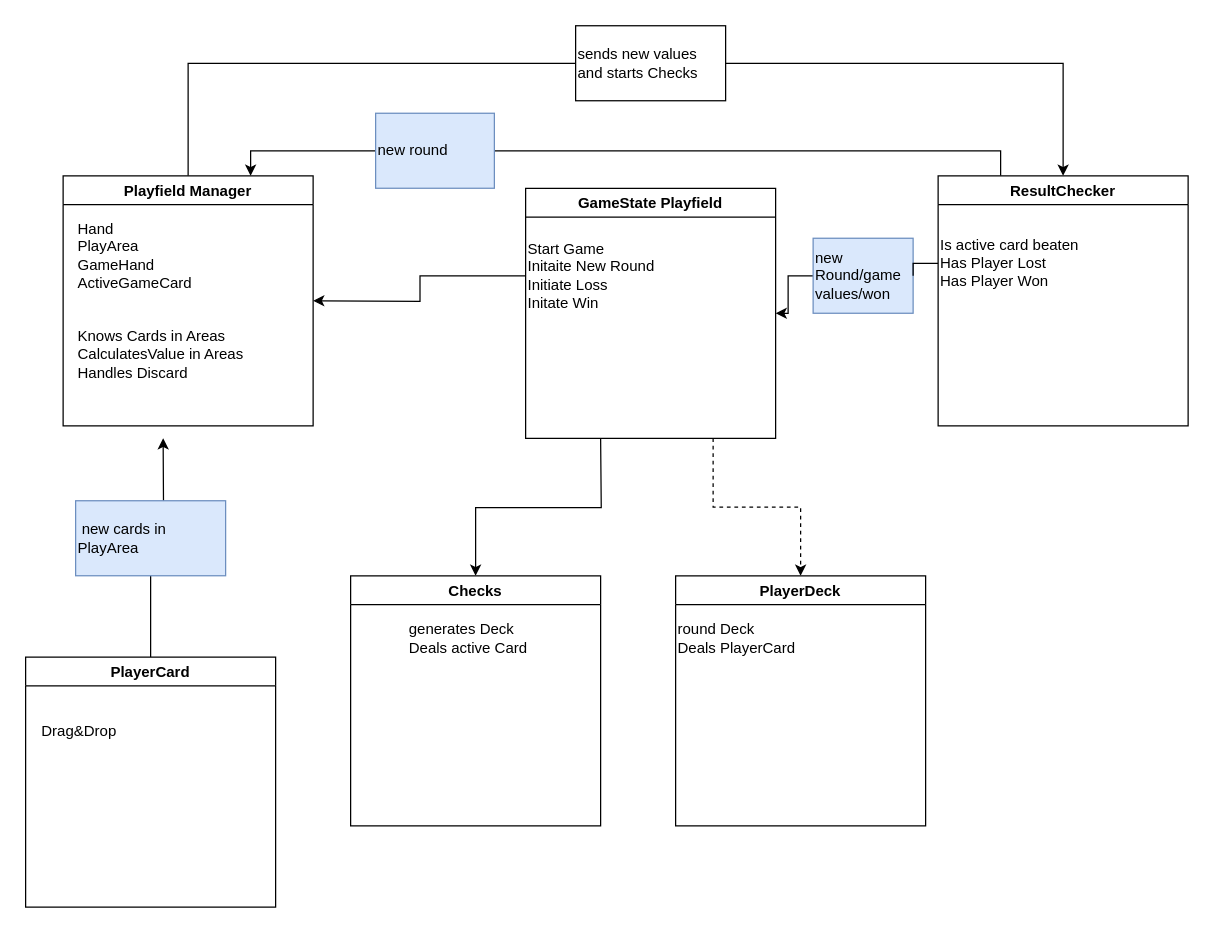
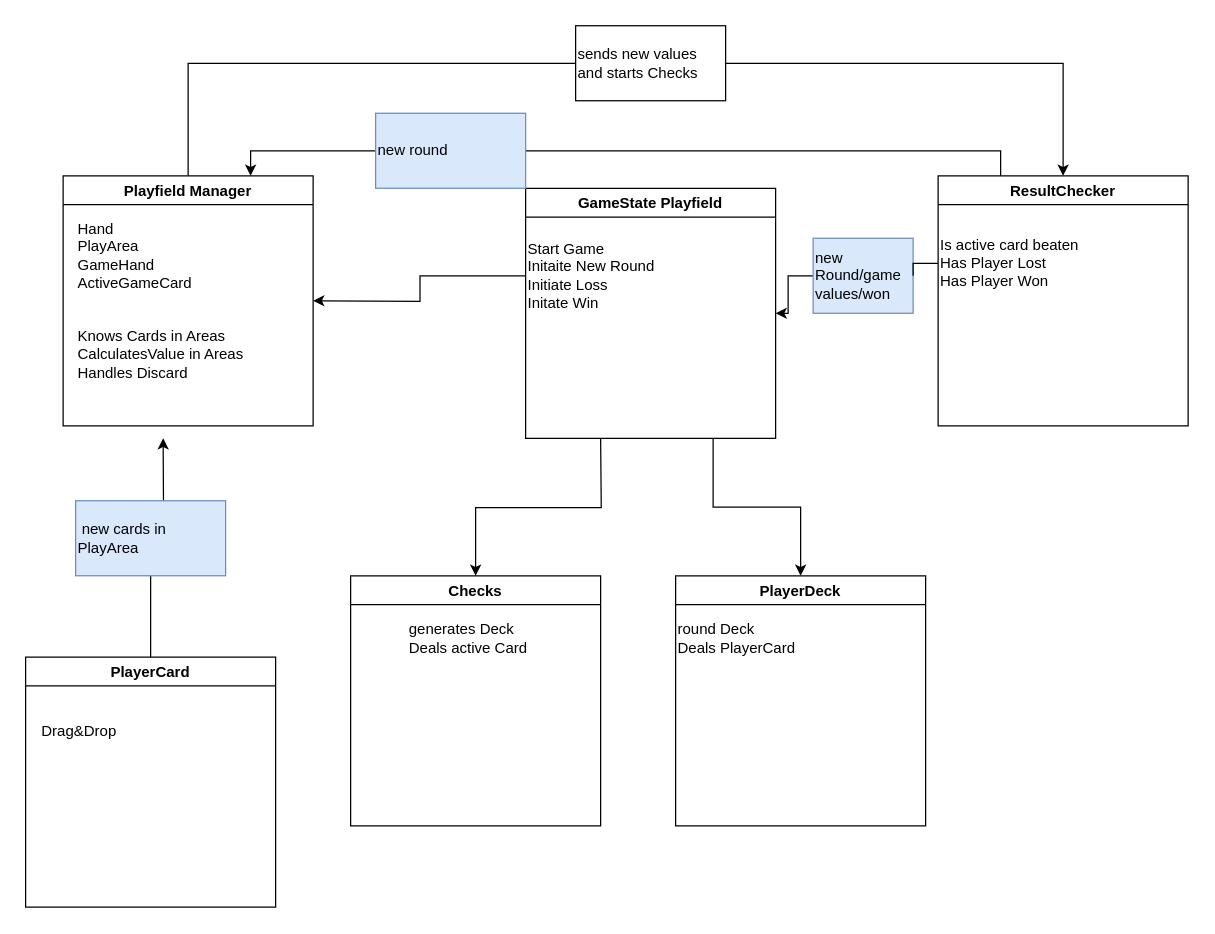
node "new round": size 119x75 -> 150x75
edge "GameState Playfield" -> "PlayerDeck": style dashed -> solid
